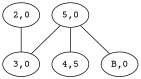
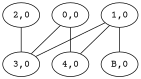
node "5,0": label "5,0" -> "1,0"
node "0,0": added
node "4,5": label "4,5" -> "4,0"
